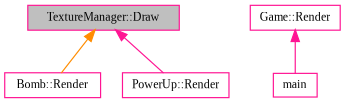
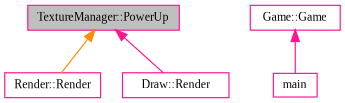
node "TextureManager::Draw": label "TextureManager::Draw" -> "TextureManager::PowerUp"
node "Game::Render": label "Game::Render" -> "Game::Game"
node "Bomb::Render": label "Bomb::Render" -> "Render::Render"
node "PowerUp::Render": label "PowerUp::Render" -> "Draw::Render"
